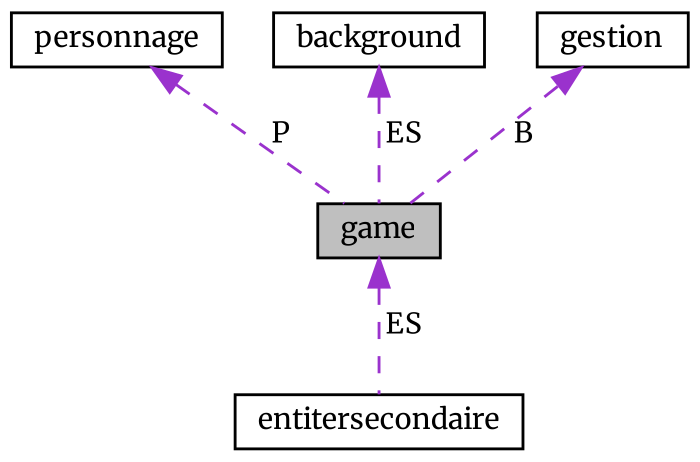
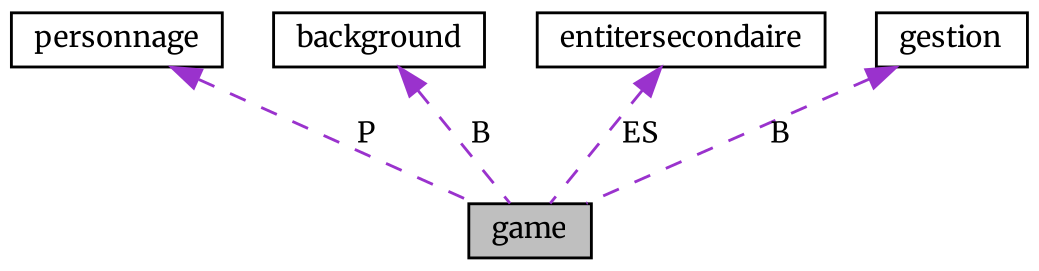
edge "game" -> "background": label " ES" -> " B"
edge "entitersecondaire" -> "game": reversed
